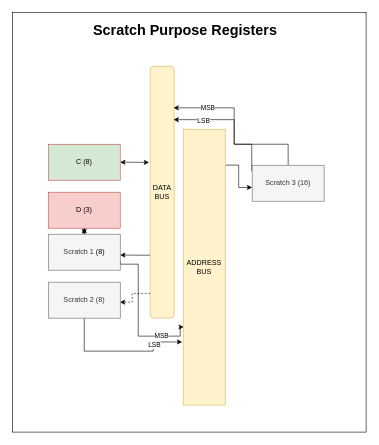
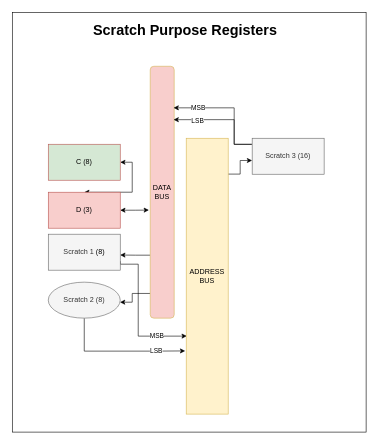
edge "C (8)" -- "DATA BUS": now "C (8)" -- "D (3)"
node "Scratch 3 (16)": moved (288, 183) -> (288, 156)
node "DATA BUS": fillcolor #fff2cc -> #f8cecc
edge "D (3)" -- "Scratch 1 (8)": now "D (3)" -- "DATA BUS"
node "ADDRESS BUS": moved (204, 267) -> (207, 276)
edge "DATA BUS" -> "Scratch 2 (8)": style dashed -> solid
node "Scratch 2 (8)": shape rectangle -> ellipse
